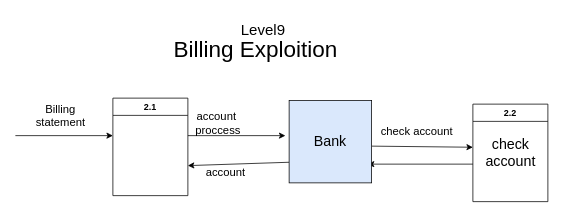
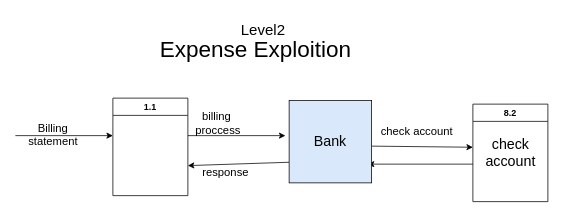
node "Level9": label "Level9" -> "Level2"
node "Billing Exploition": label "Billing Exploition" -> "Expense Exploition"
node "2.1": label "2.1" -> "1.1"
node "2.2": label "2.2" -> "8.2"
node "Billing statement": moved (60, 115) -> (53, 134)
node "account proccess": label "account proccess" -> "billing proccess"
node "account": label "account" -> "response"
